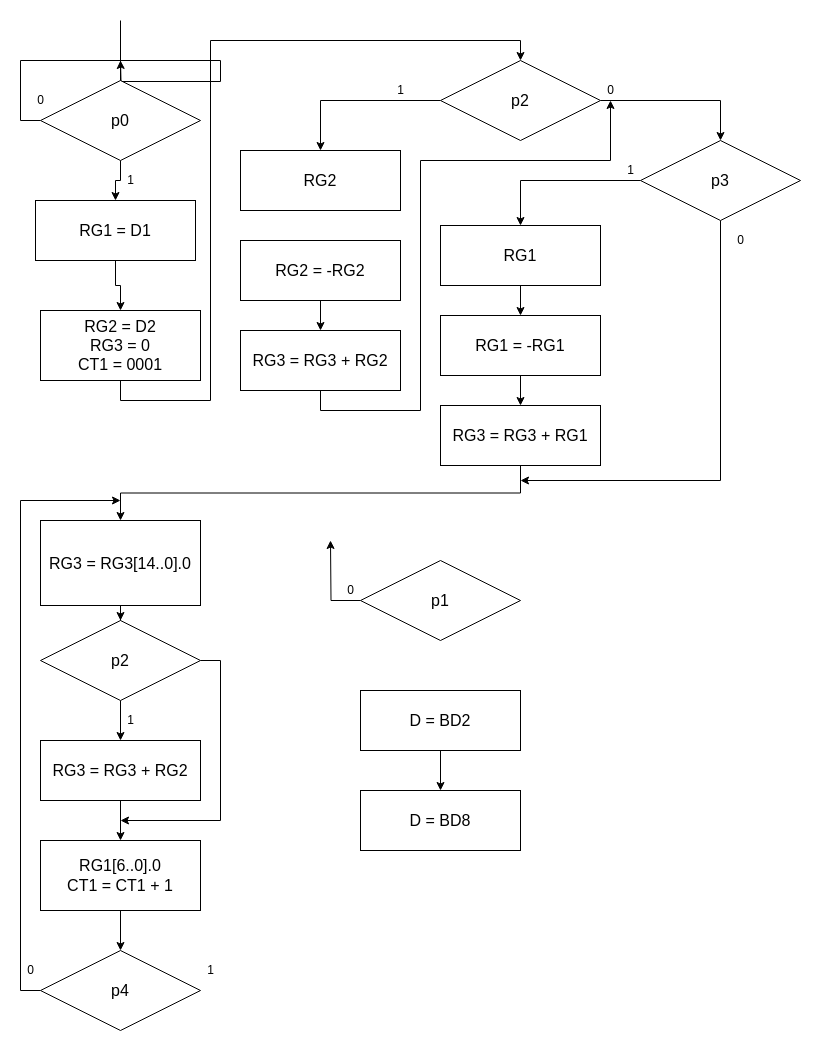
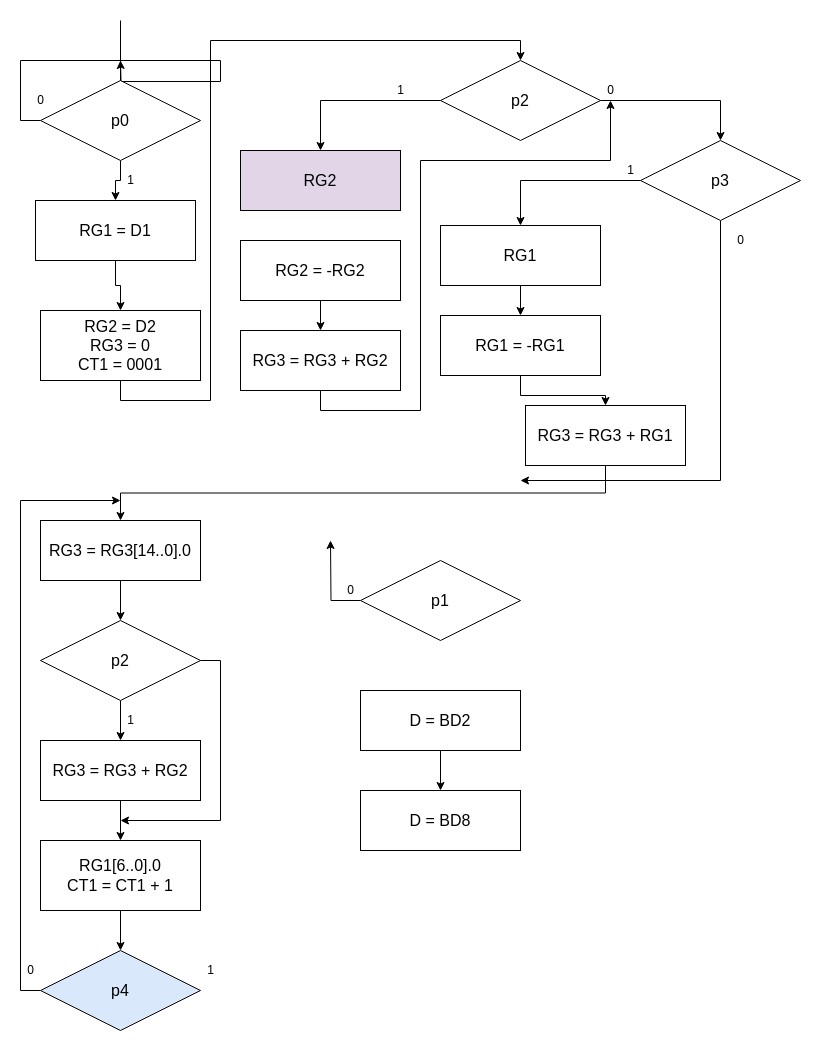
node "RG2": fillcolor #ffffff -> #e1d5e7
node "RG3 = RG3 + RG1": moved (521, 436) -> (606, 436)
node "RG3 = RG3[14..0].0": size 160x85 -> 160x60
node "p4": fillcolor #ffffff -> #dae8fc
